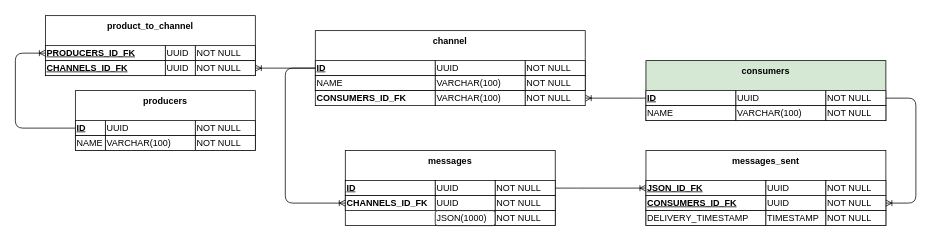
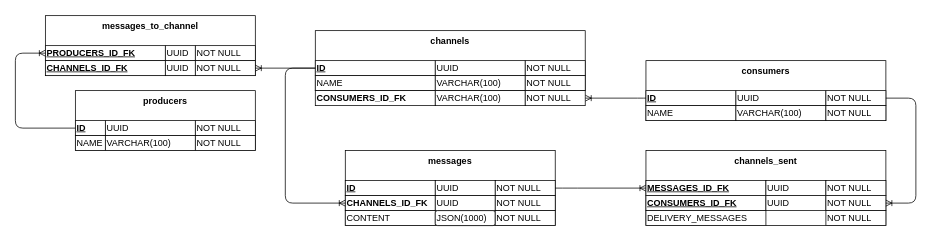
node "product_to_channel": label "product_to_channel" -> "messages_to_channel"
node "channel": label "channel" -> "channels"
node "consumers": fillcolor #d5e8d4 -> #ffffff
node "messages_sent": label "messages_sent" -> "channels_sent"
node "JSON_ID_FK": label "JSON_ID_FK" -> "MESSAGES_ID_FK"
node "CONTENT": added
node "DELIVERY_TIMESTAMP": label "DELIVERY_TIMESTAMP" -> "DELIVERY_MESSAGES"
node "TIMESTAMP": removed
